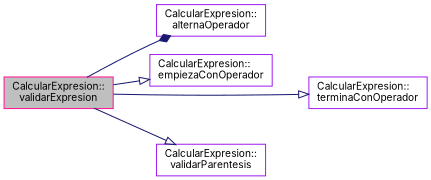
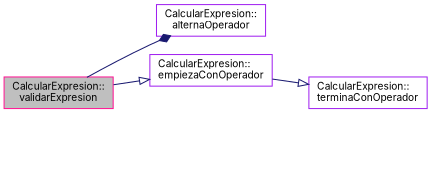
edge "CalcularExpresion:: validarExpresion" -> "CalcularExpresion:: terminaConOperador": now "CalcularExpresion:: empiezaConOperador" -> "CalcularExpresion:: terminaConOperador"
node "CalcularExpresion:: validarParentesis": removed
